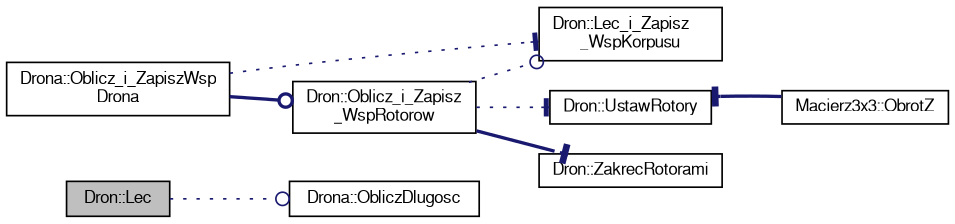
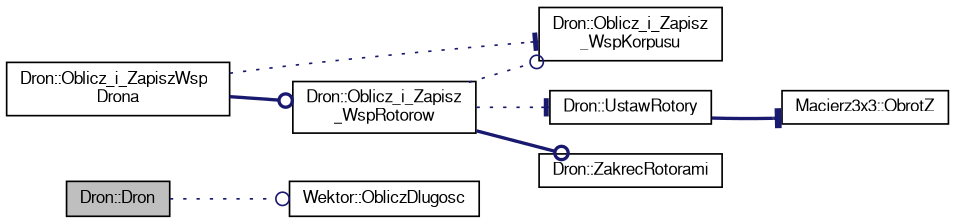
node "Dron::Lec_i_Zapisz _WspKorpusu": label "Dron::Lec_i_Zapisz _WspKorpusu" -> "Dron::Oblicz_i_Zapisz _WspKorpusu"
node "Drona::Oblicz_i_ZapiszWsp Drona": label "Drona::Oblicz_i_ZapiszWsp Drona" -> "Dron::Oblicz_i_ZapiszWsp Drona"
edge "Macierz3x3::ObrotZ" -> "Dron::UstawRotory": reversed
edge "Dron::Oblicz_i_Zapisz _WspRotorow" -> "Dron::ZakrecRotorami": arrowhead tee -> odot
node "Dron::Lec": label "Dron::Lec" -> "Dron::Dron"
node "Drona::ObliczDlugosc": label "Drona::ObliczDlugosc" -> "Wektor::ObliczDlugosc"
